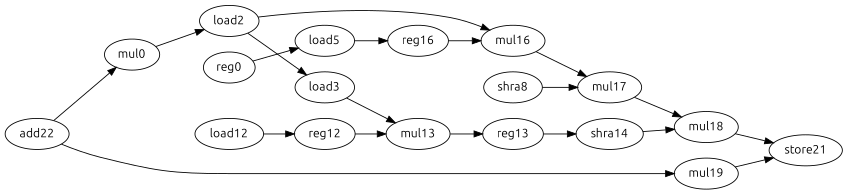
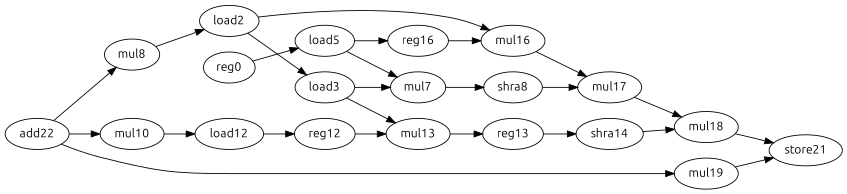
node "mul0": label "mul0" -> "mul8"
node "mul7": added
node "mul10": added
